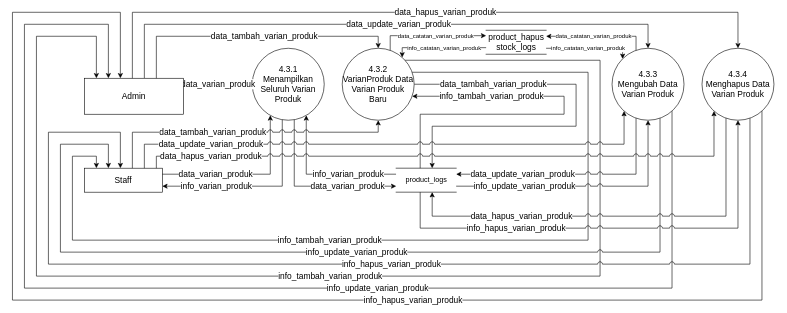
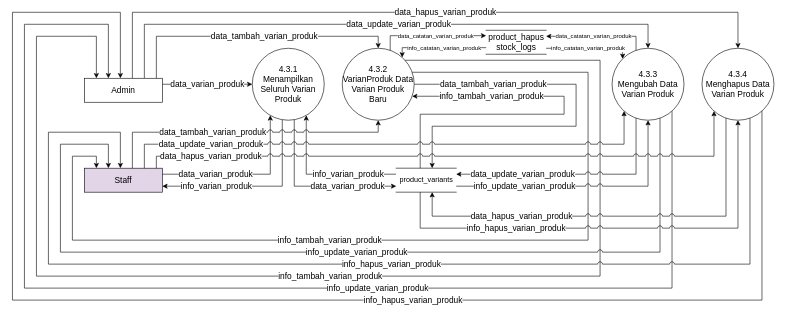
node "Admin": size 99x36 -> 78x24
node "Staff": fillcolor #ffffff -> #e1d5e7
node "product_logs": label "product_logs" -> "product_variants"
